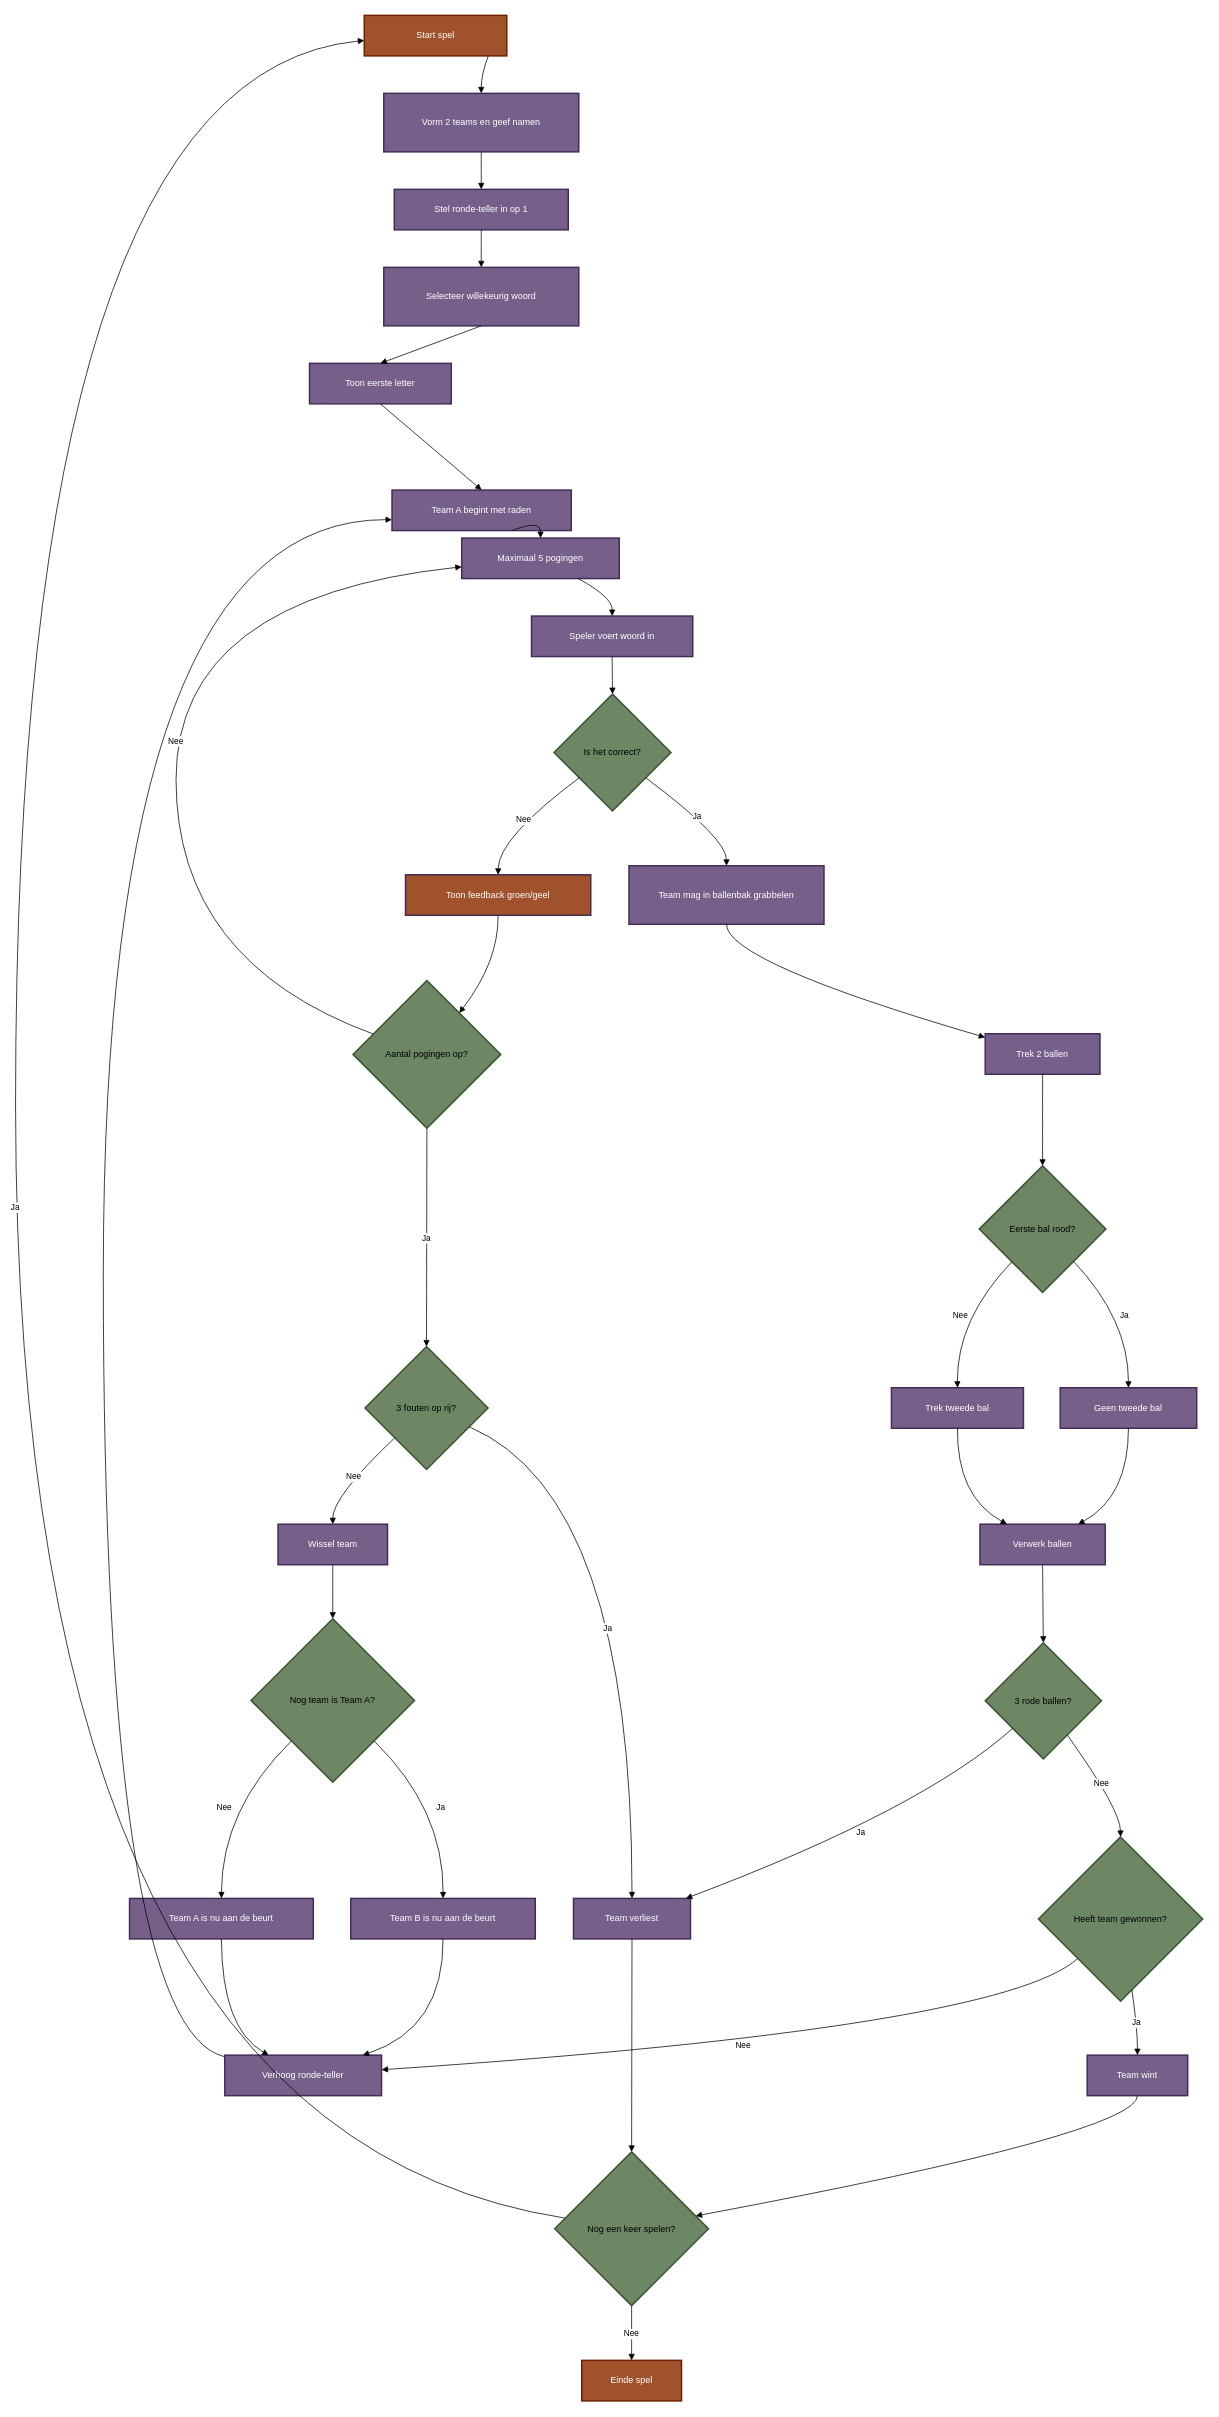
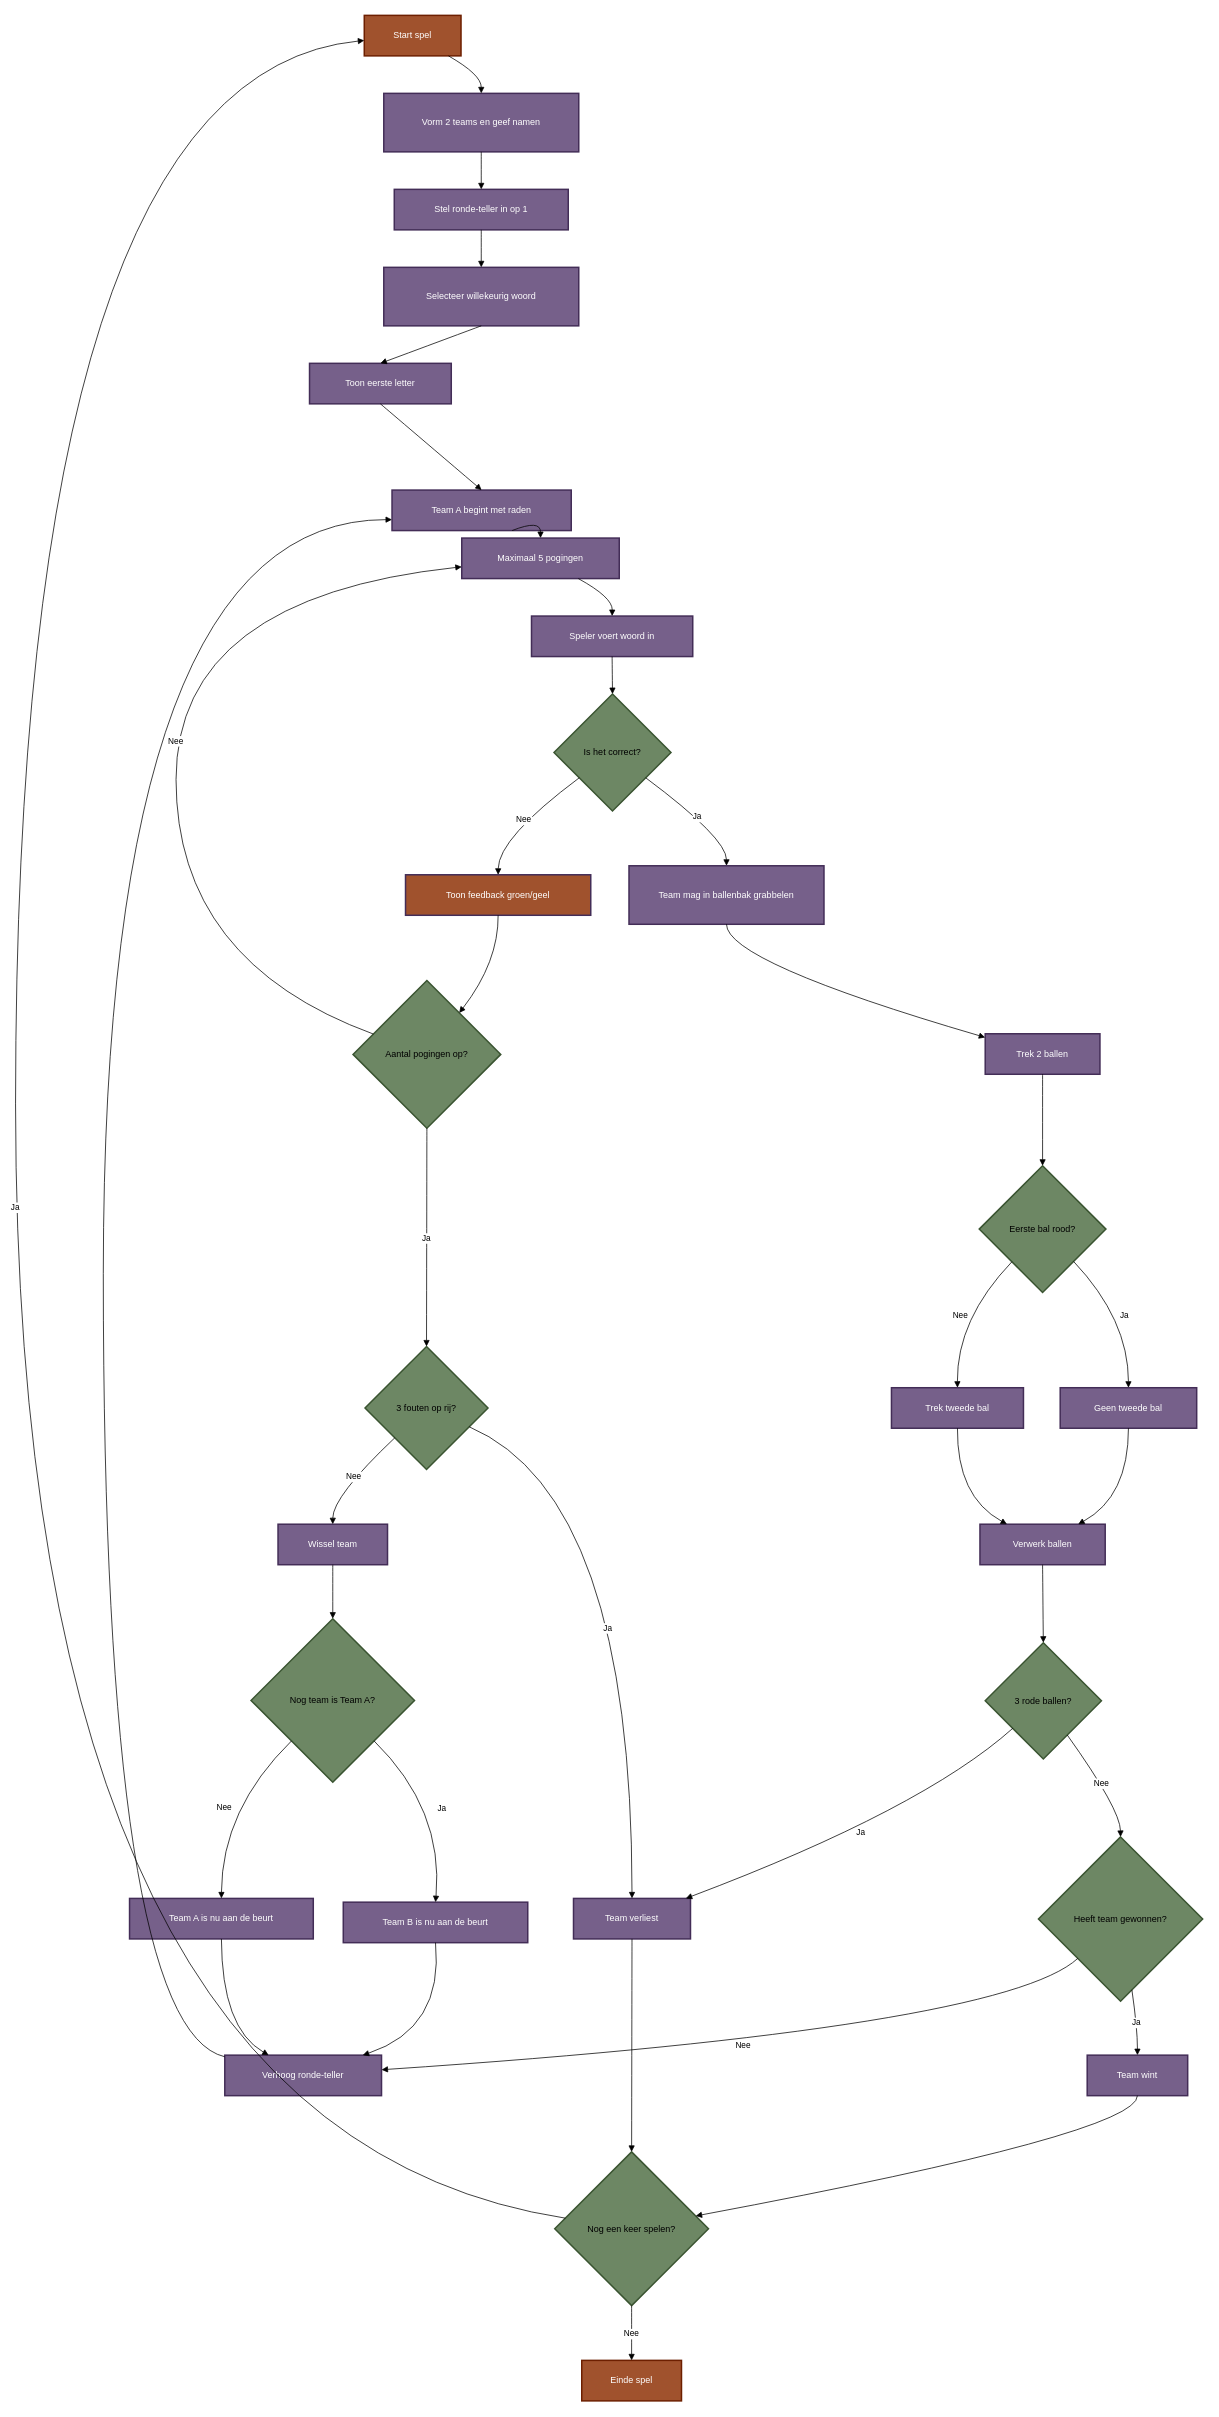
node "Start spel": size 143x41 -> 97x41
node "Team B is nu aan de beurt": moved (443, 1919) -> (435, 1923)
